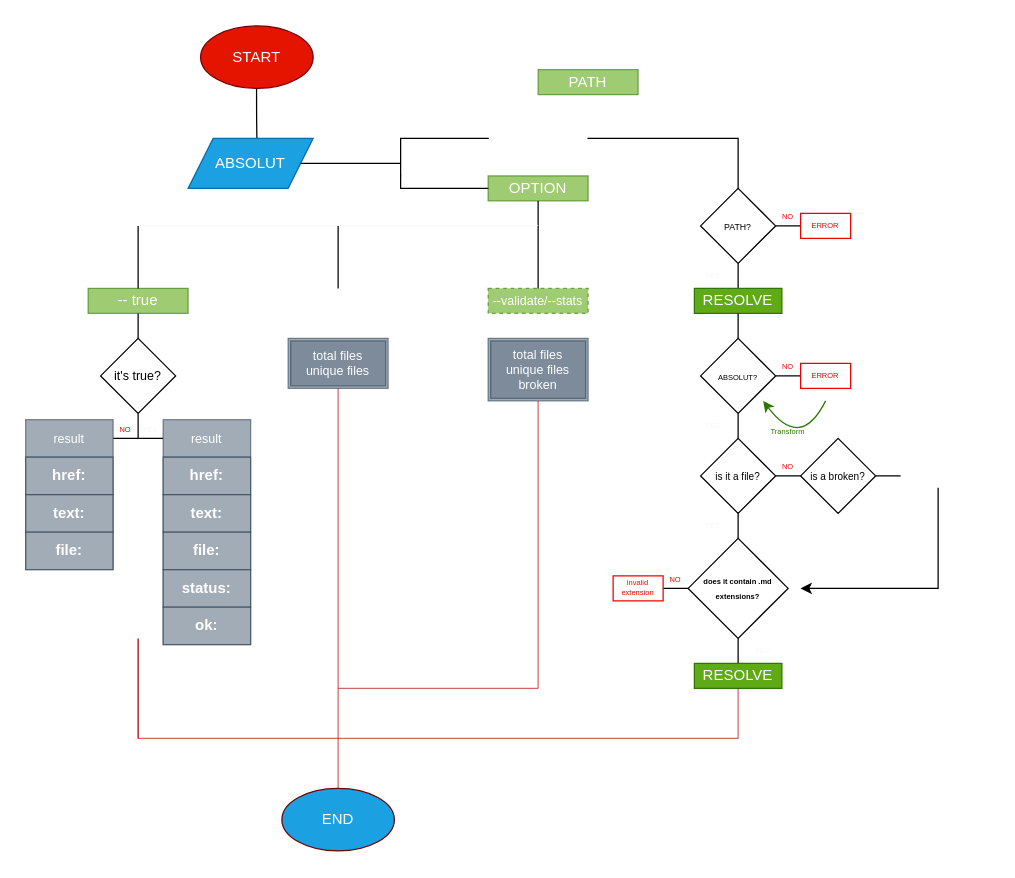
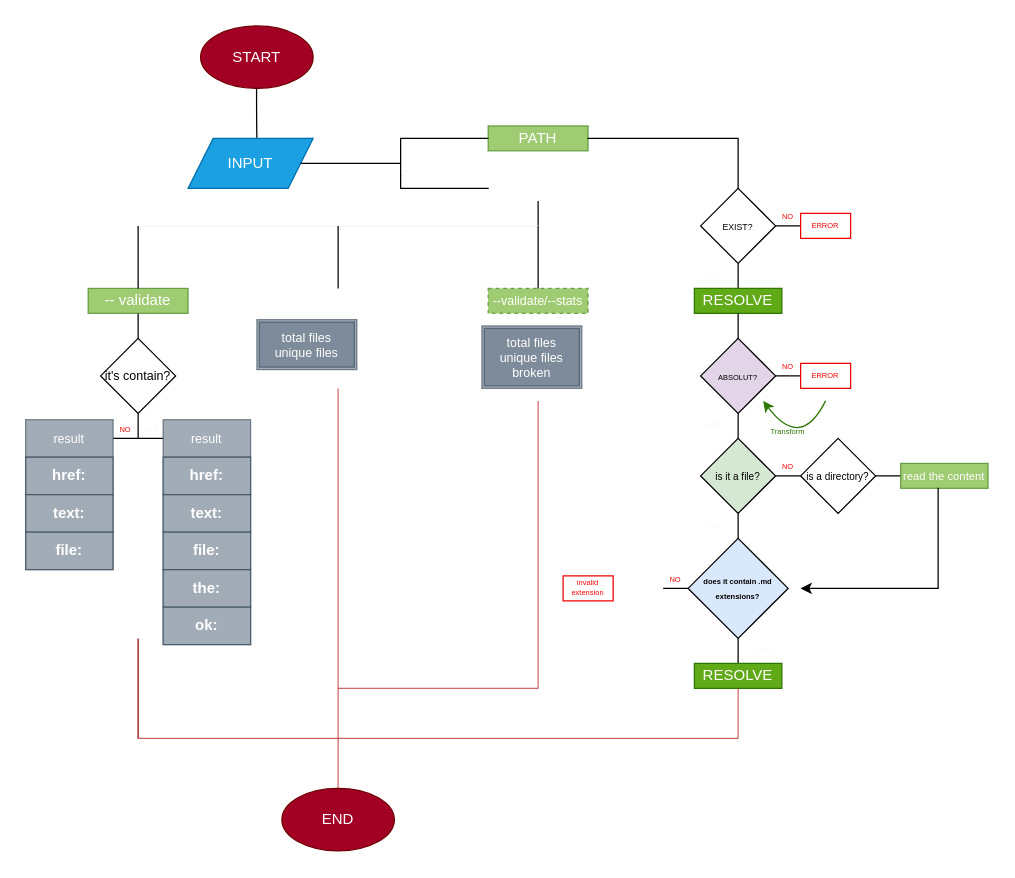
node "START": fillcolor #e51400 -> #a20025
node "PATH": moved (588, 82) -> (538, 138)
node "ABSOLUT": label "ABSOLUT" -> "INPUT"
node "OPTION": removed
node "PATH?": label "PATH?" -> "EXIST?"
node "-- true": label "-- true" -> "-- validate"
node "total files unique files": moved (338, 363) -> (307, 344)
node "total files unique files broken": moved (538, 369) -> (532, 357)
node "it's true?": label "it's true?" -> "it's contain?"
node "ABSOLUT?": fillcolor #ffffff -> #e1d5e7
node "is it a file?": fillcolor #ffffff -> #d5e8d4
node "is a broken?": label "is a broken?" -> "is a directory?"
node "read the content": added
node "status:": label "status:" -> "the:"
node "invalid extension": moved (638, 588) -> (588, 588)
node "does it contain .md extensions?": fillcolor #ffffff -> #dae8fc
node "END": fillcolor #1ba1e2 -> #a20025
